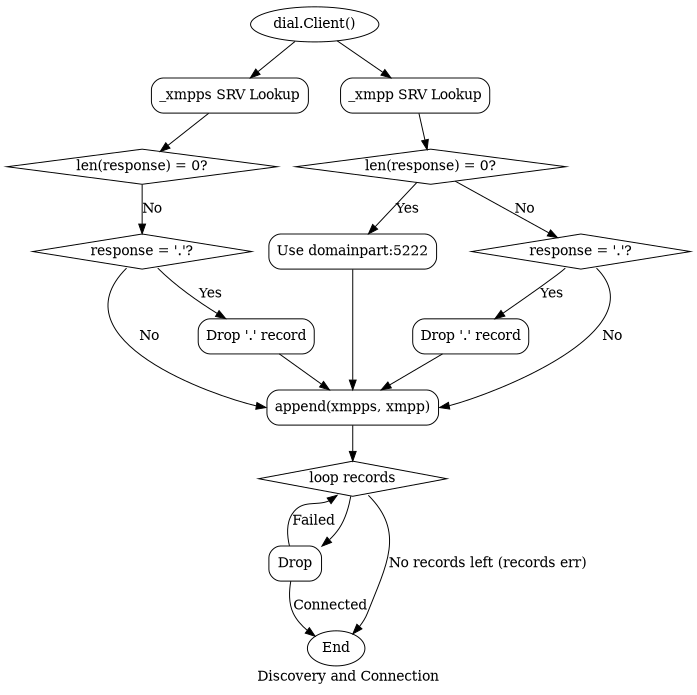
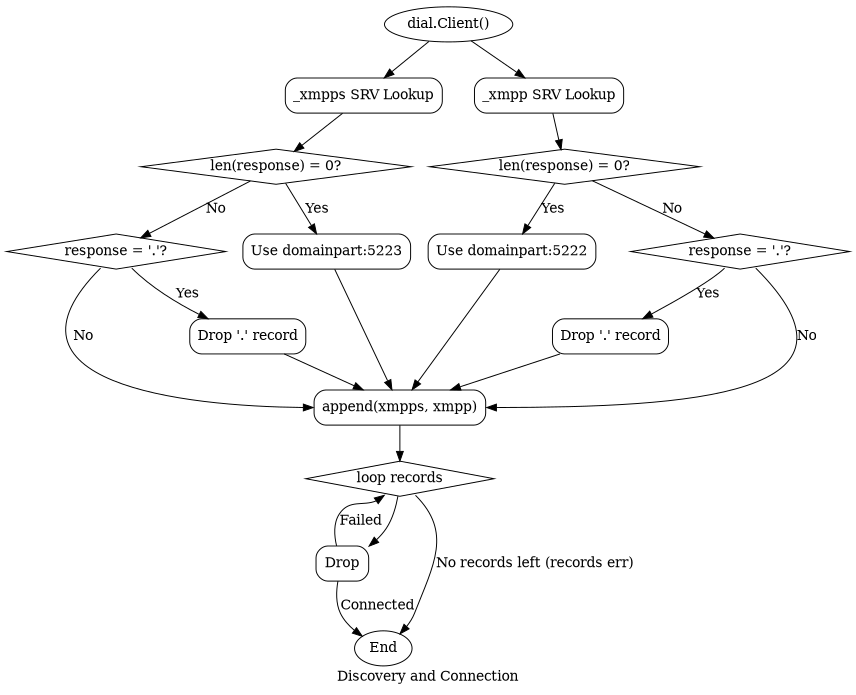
node "Use domainpart:5223": added
